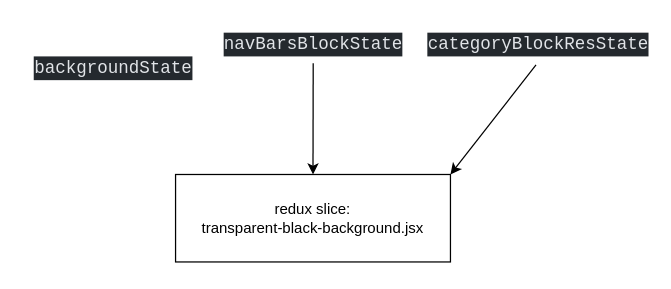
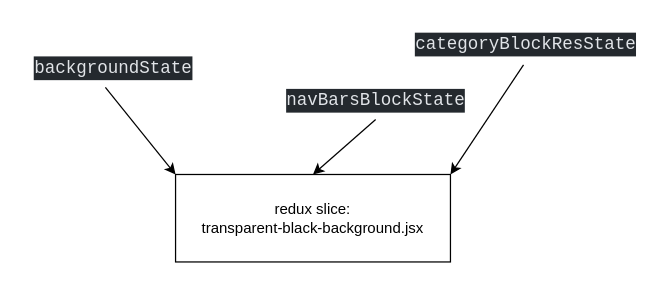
node "navBarsBlockState": moved (313, 44) -> (376, 101)
node "categoryBlockResState": moved (538, 44) -> (526, 44)
edge "backgroundState" -> "redux slice: transparent-black-background.jsx": added
